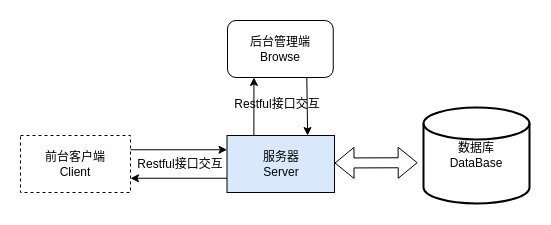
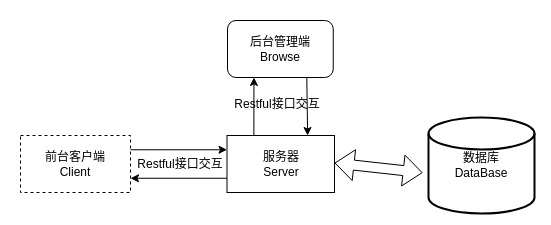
node "数据库 DataBase": moved (477, 156) -> (482, 166)
node "服务器 Server": fillcolor #dae8fc -> #ffffff
